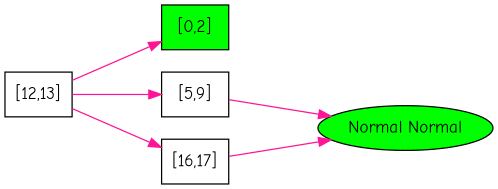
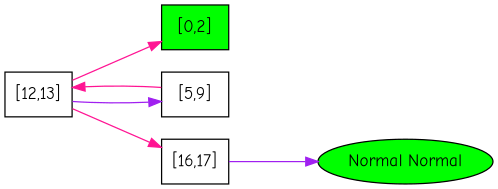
edge "[12,13]" -> "[5,9]": color deeppink -> purple
edge "[5,9]" -> "Normal Normal": now "[5,9]" -> "[12,13]"
edge "[16,17]" -> "Normal Normal": color deeppink -> purple
